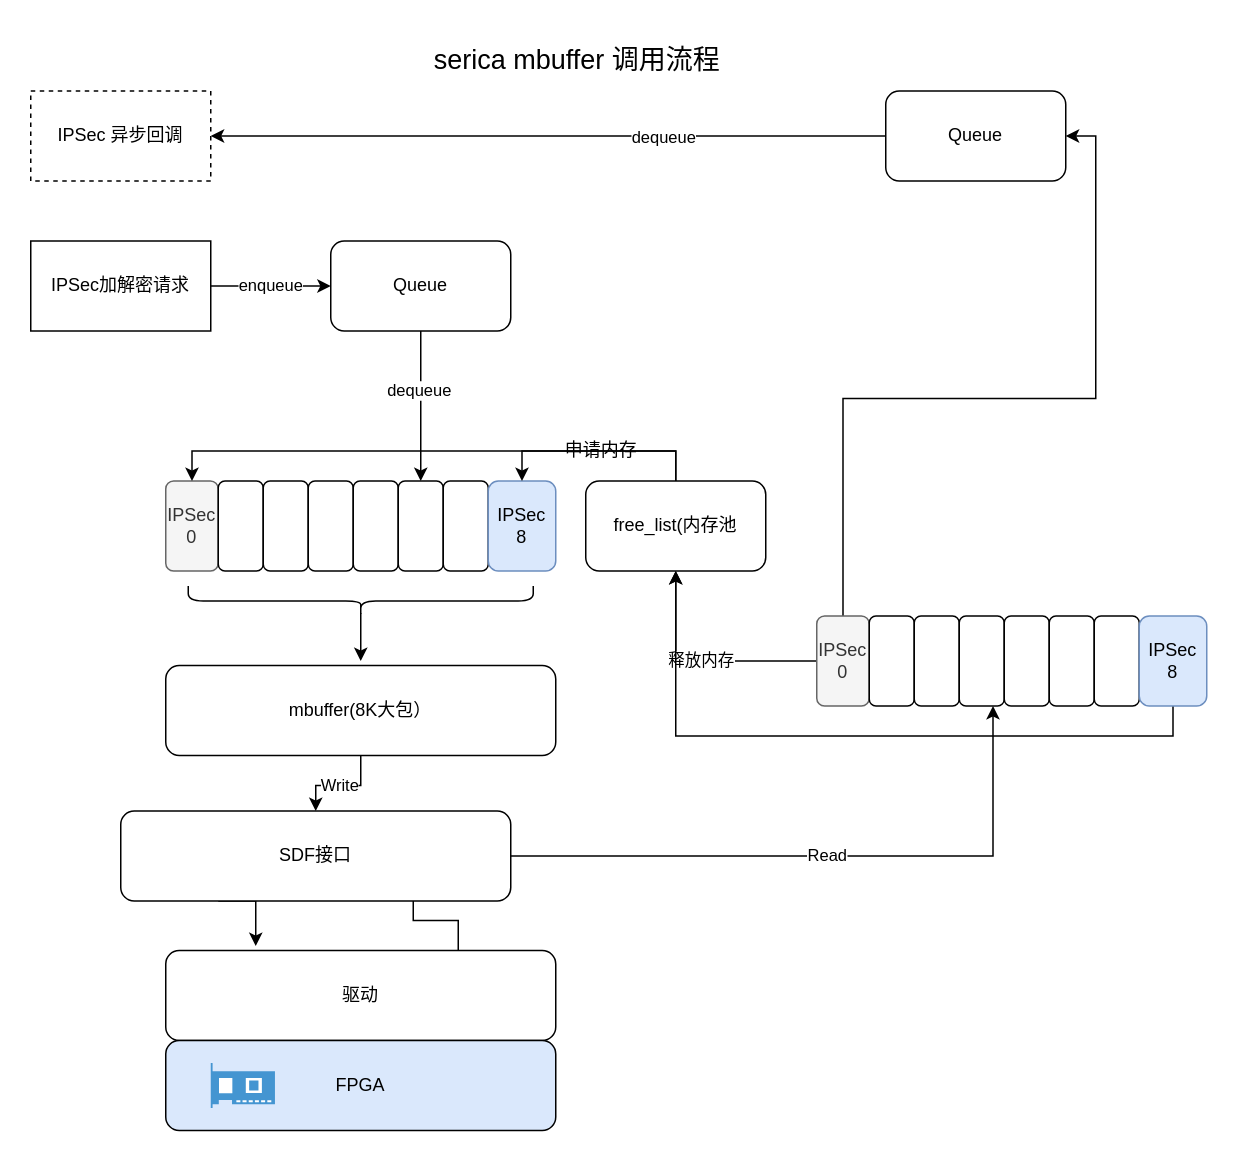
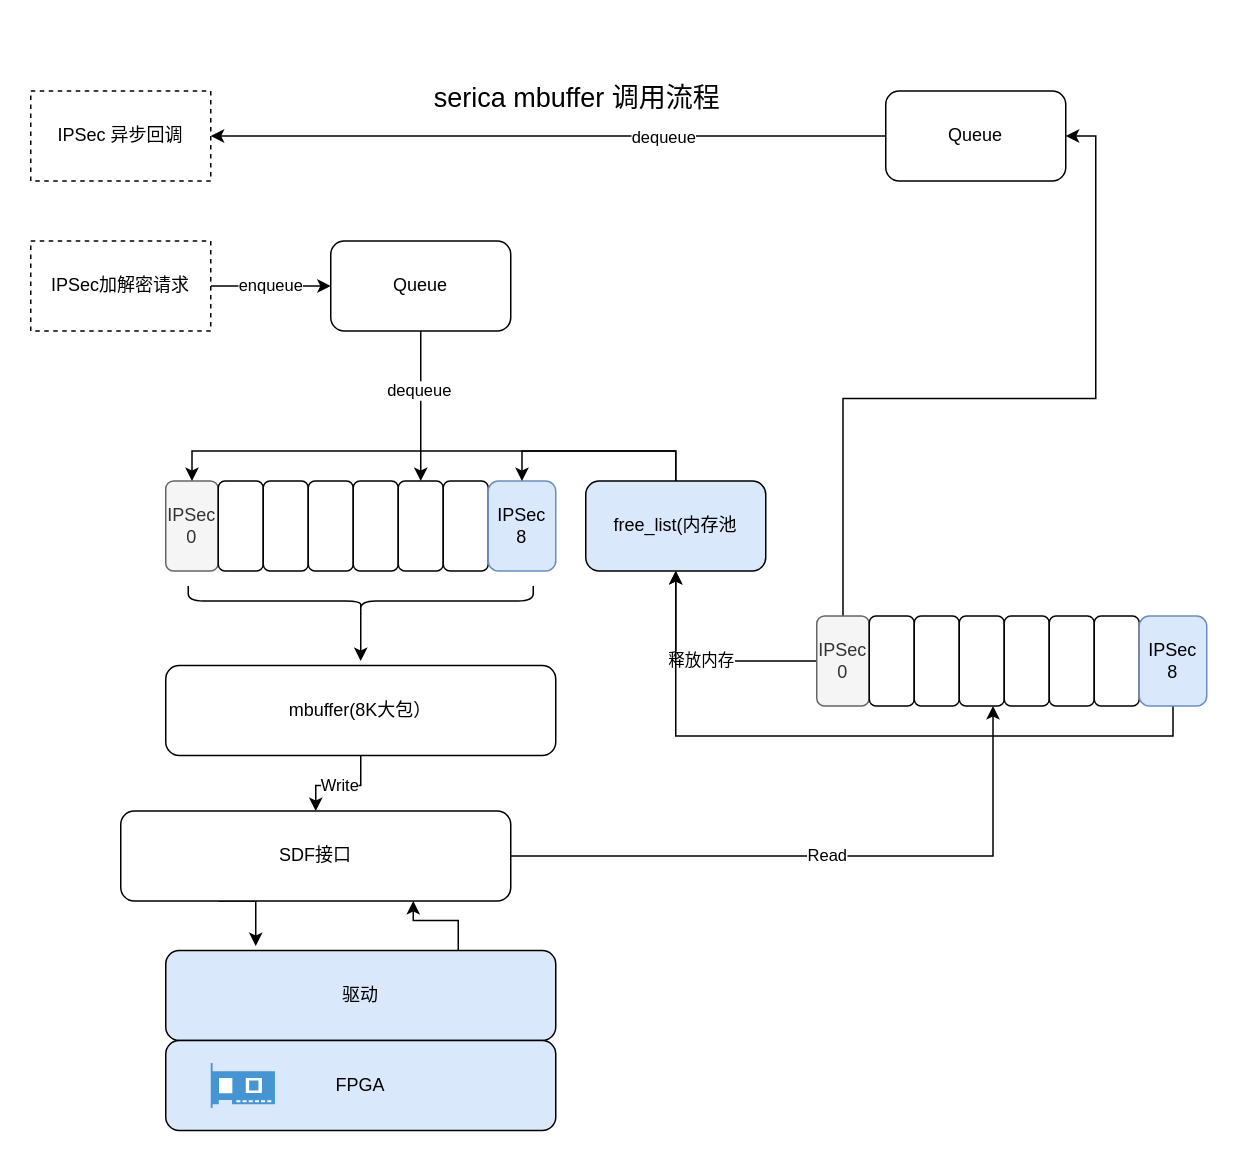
node "serica mbuffer 调用流程": moved (577, 61) -> (577, 98)
node "IPSec加解密请求": style solid -> dashed
node "申请内存": removed
node "free_list(内存池": fillcolor #ffffff -> #dae8fc
edge "SDF接口" -- "驱动": arrowhead none -> classic
node "驱动": fillcolor #ffffff -> #dae8fc
